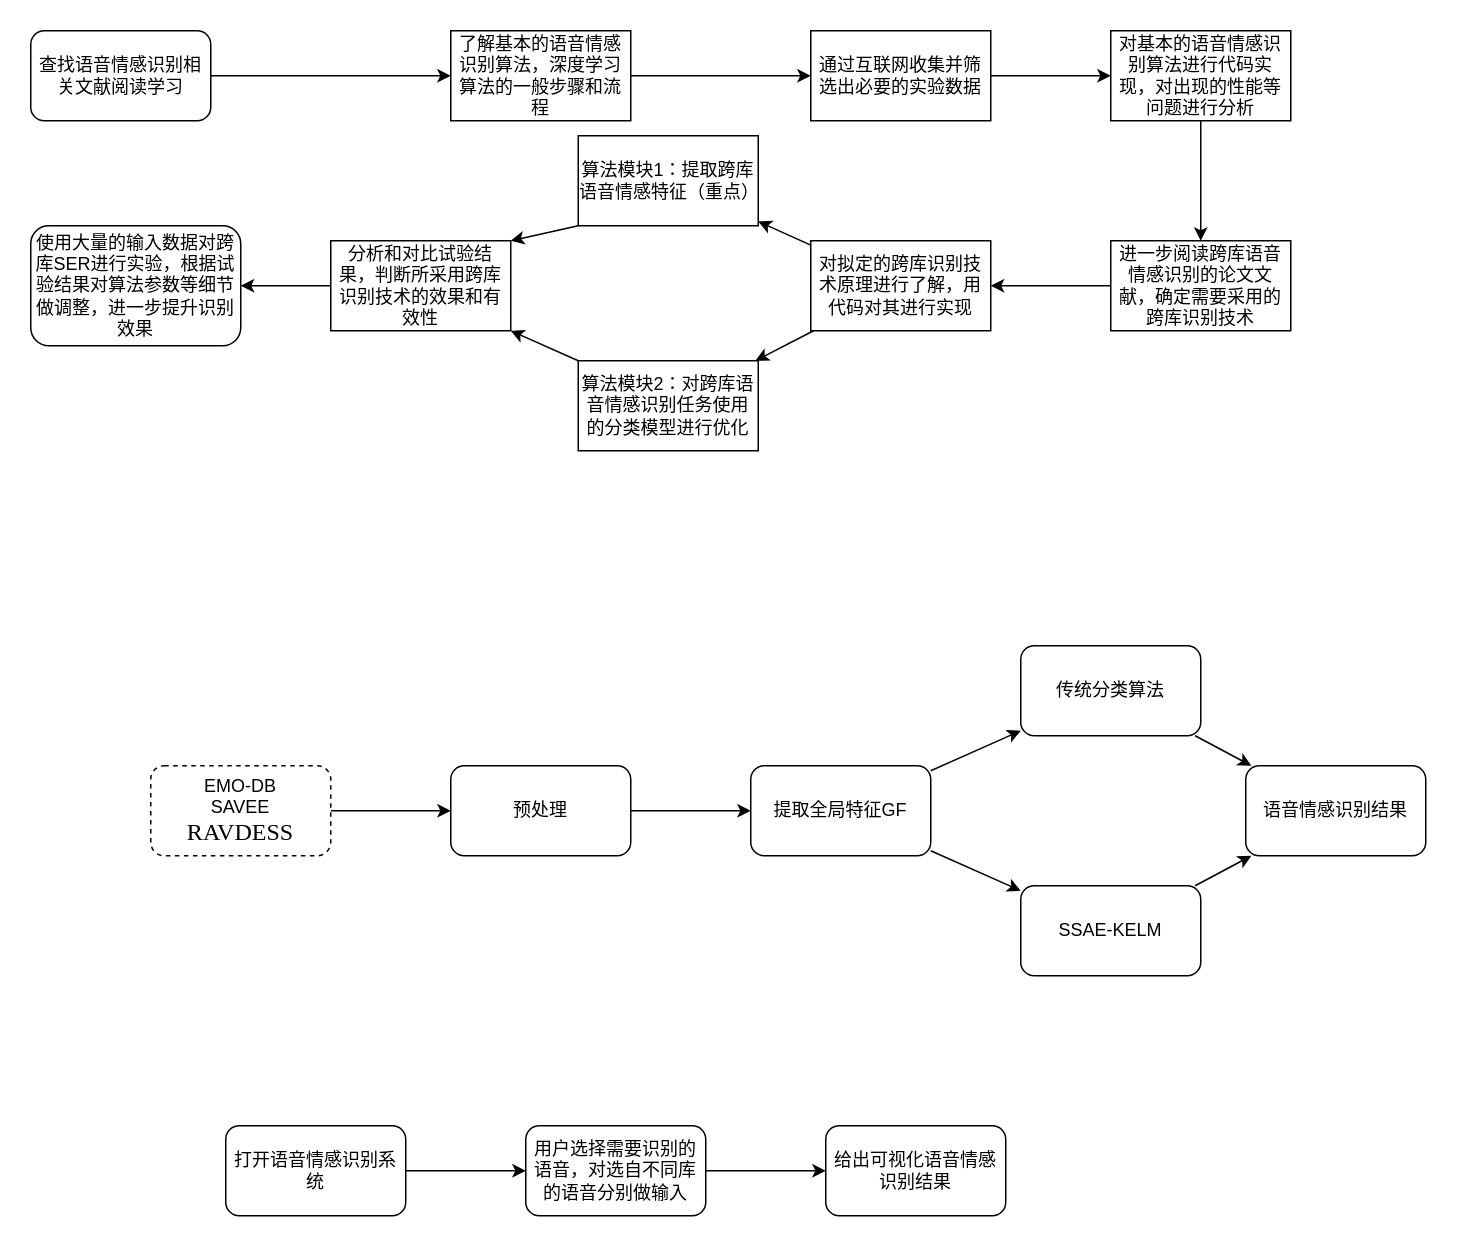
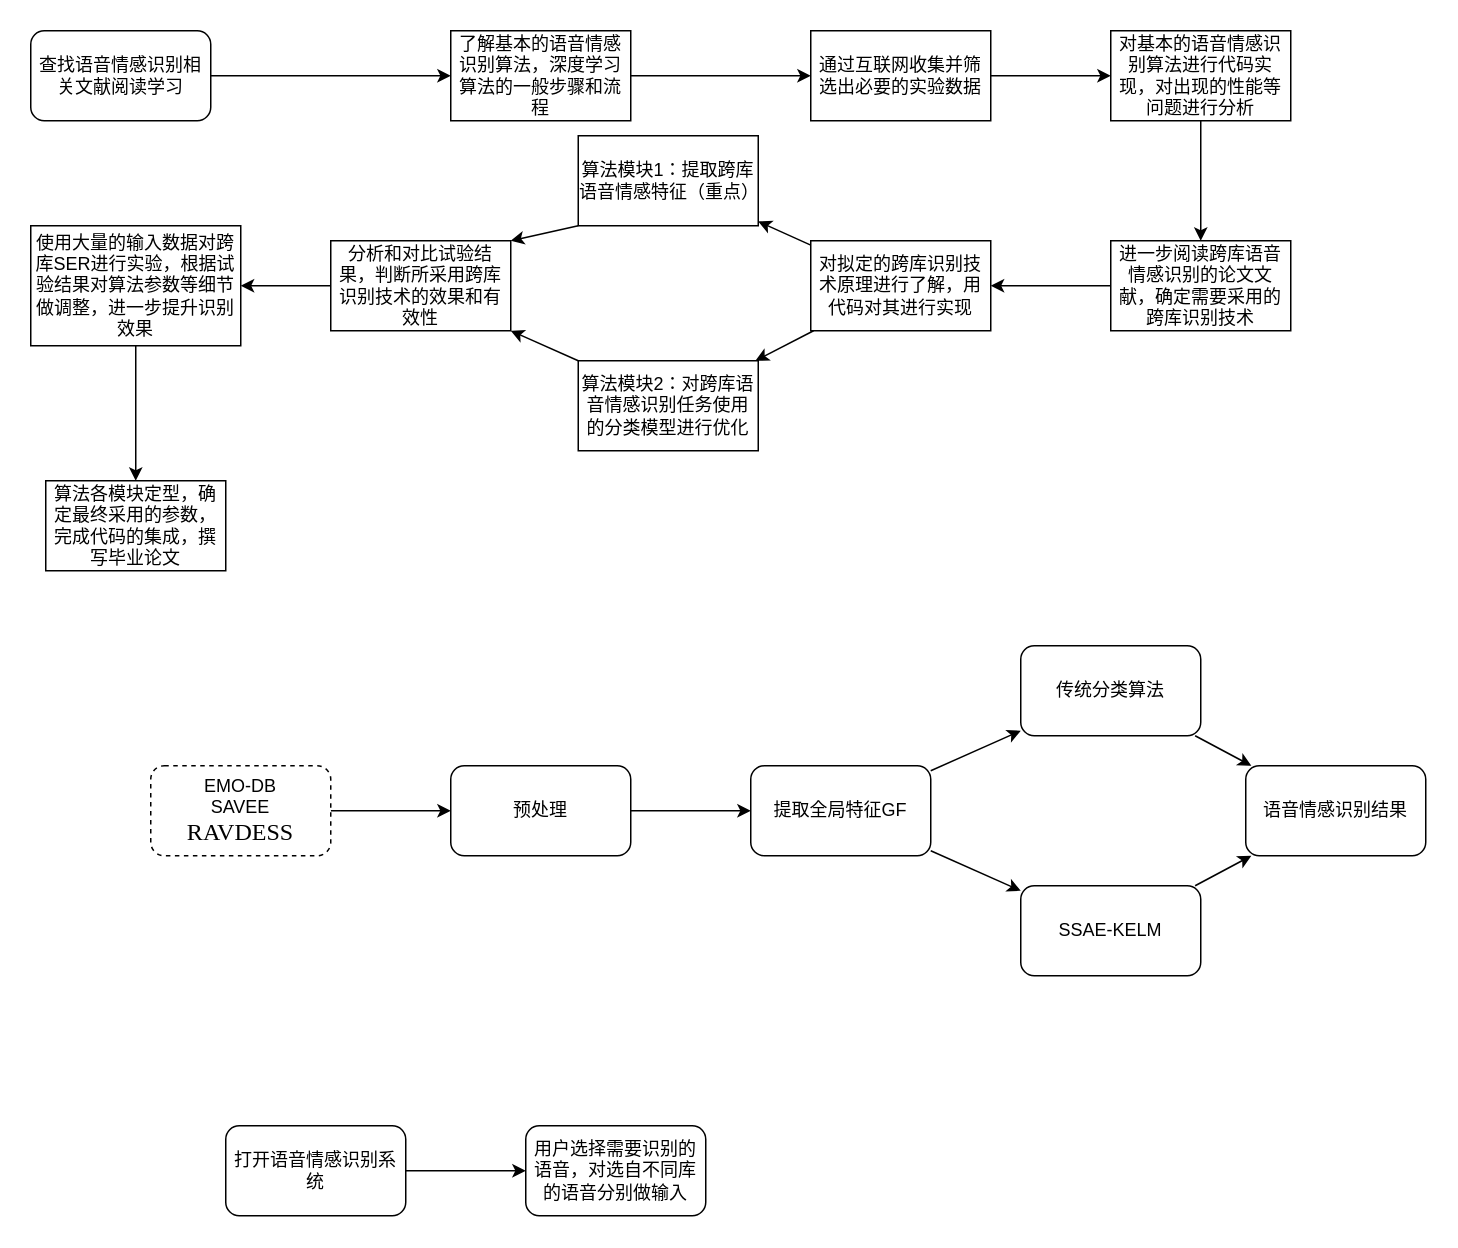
node "使用大量的输入数据对跨库SER进行实验，根据试验结果对算法参数等细节做调整，进一步提升识别效果": shape rounded rectangle -> rectangle
edge "使用大量的输入数据对跨库SER进行实验，根据试验结果对算法参数等细节做调整，进一步提升识别效果" -> "算法各模块定型，确定最终采用的参数，完成代码的集成，撰写毕业论文": added
node "算法各模块定型，确定最终采用的参数，完成代码的集成，撰写毕业论文": added
edge "用户选择需要识别的语音，对选自不同库的语音分别做输入" -> "给出可视化语音情感识别结果": removed
node "给出可视化语音情感识别结果": removed
